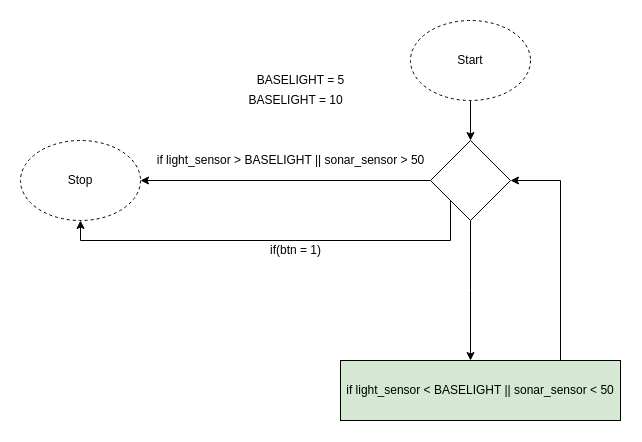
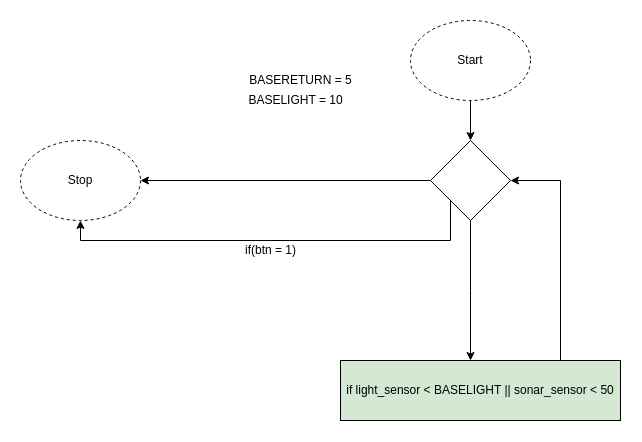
node "BASELIGHT = 5": label "BASELIGHT = 5" -> "BASERETURN = 5"
node "if light_sensor > BASELIGHT || sonar_sensor > 50": removed
node "if(btn = 1)": moved (296, 251) -> (271, 251)
